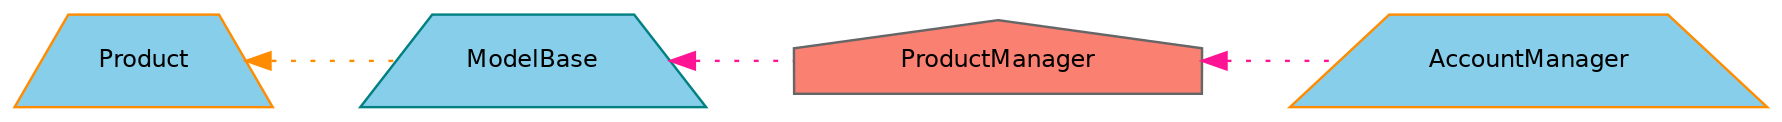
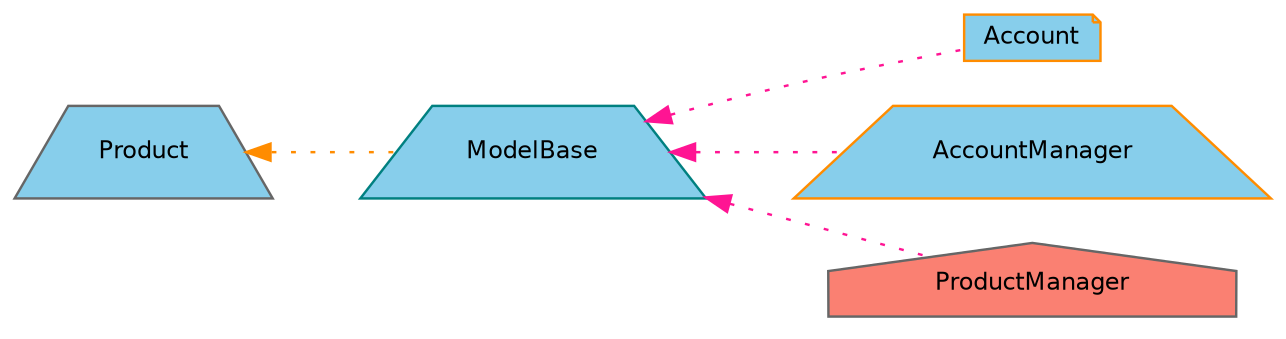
node "Account": added
node "Product": color darkorange -> gray40
edge "AccountManager" -> "ProductManager": now "AccountManager" -> "ModelBase"
